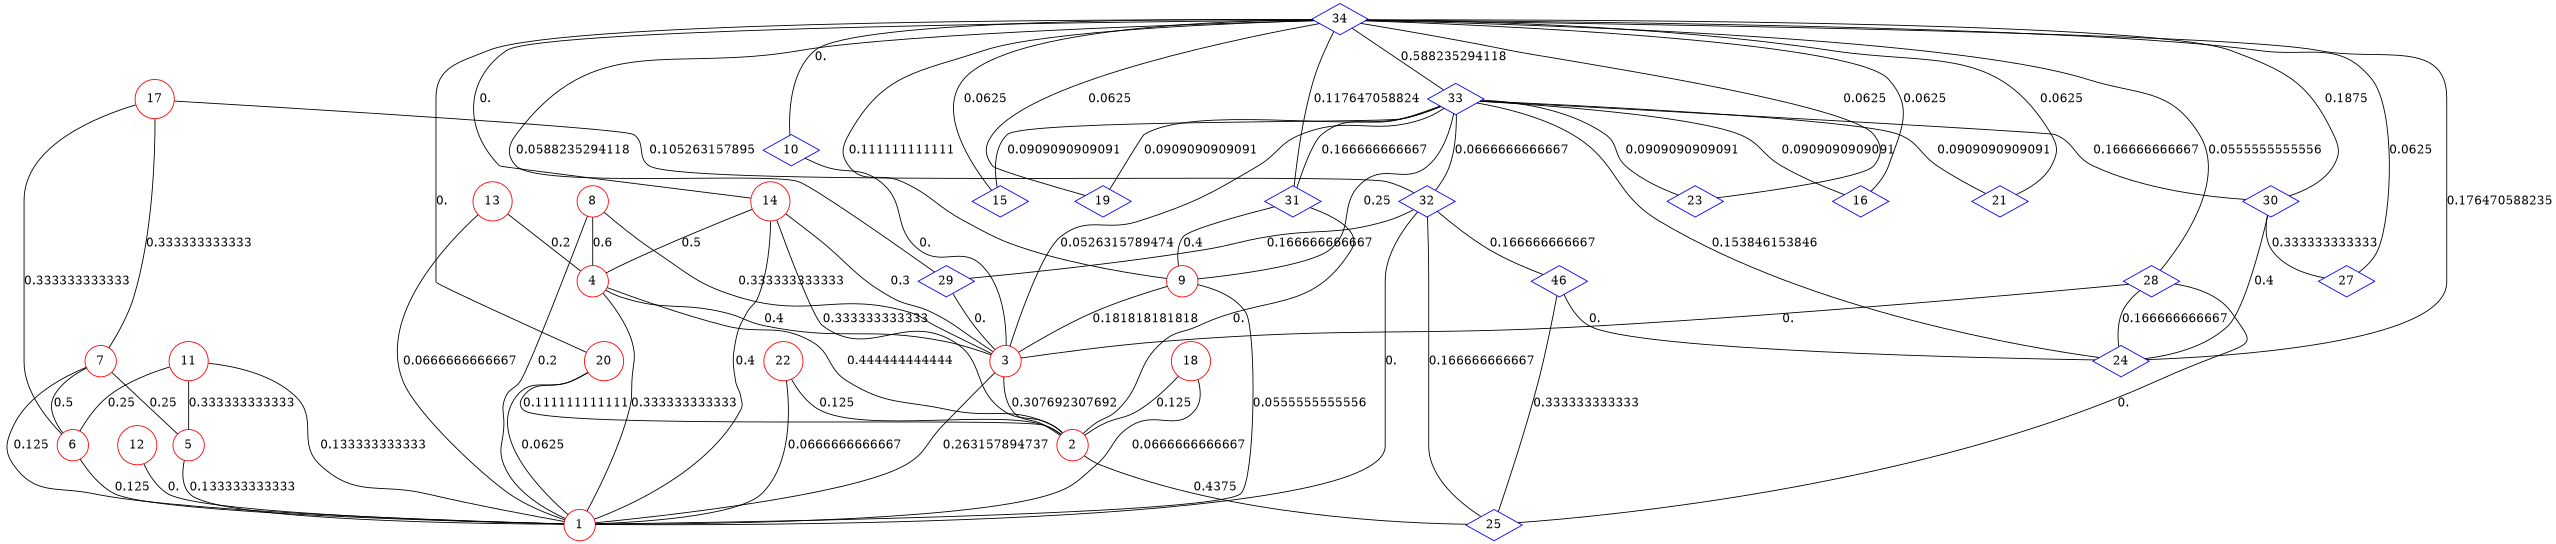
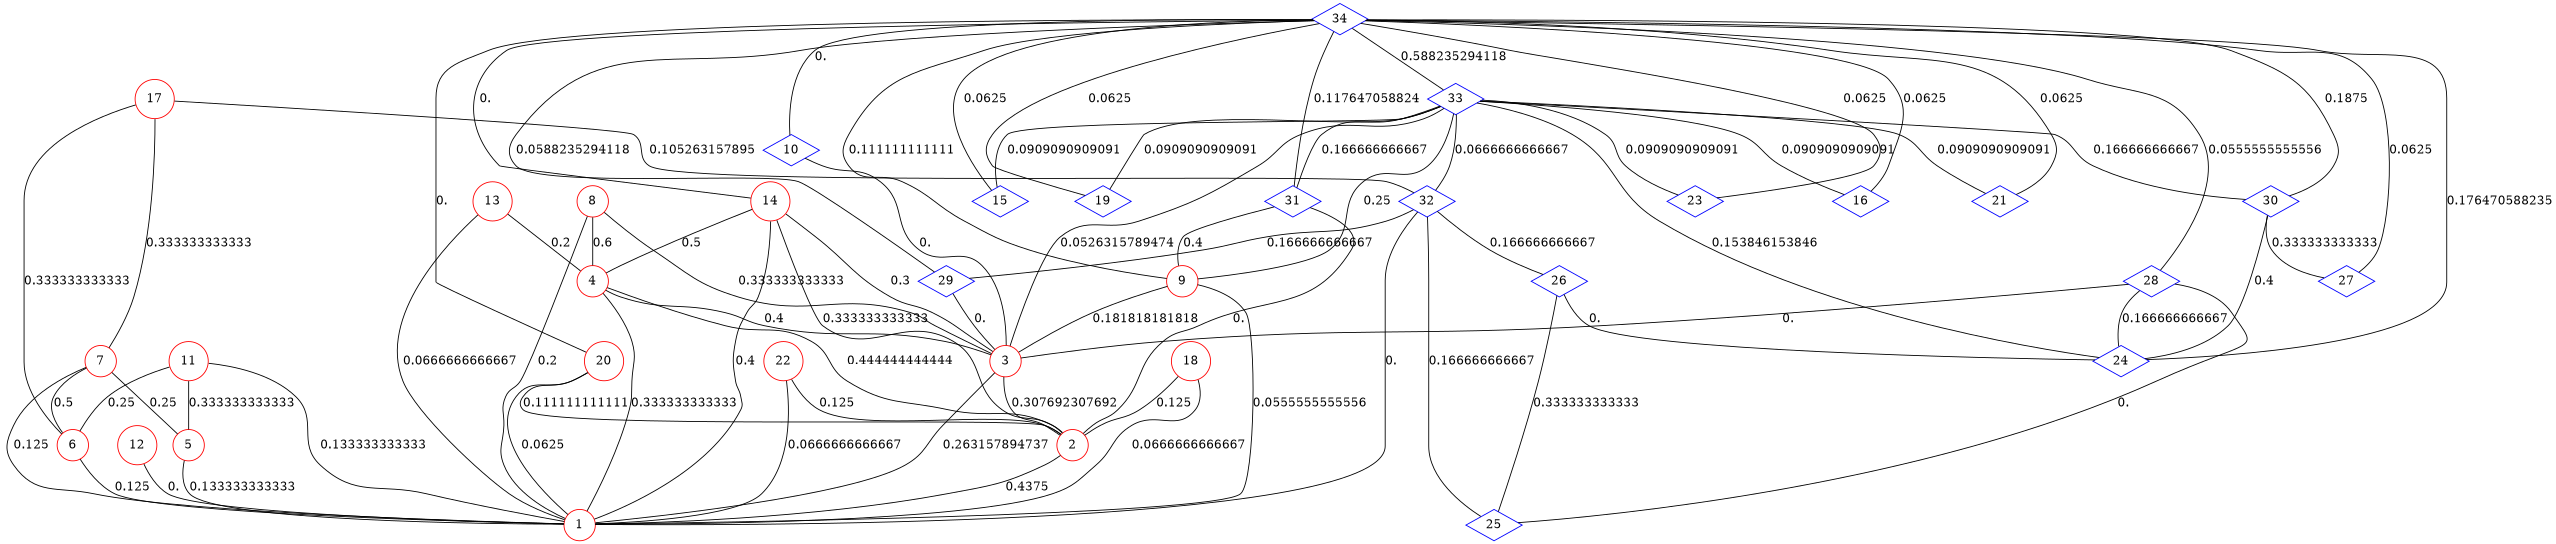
node "46": label "46" -> "26"
edge "2" -- "25": now "2" -- "1"
